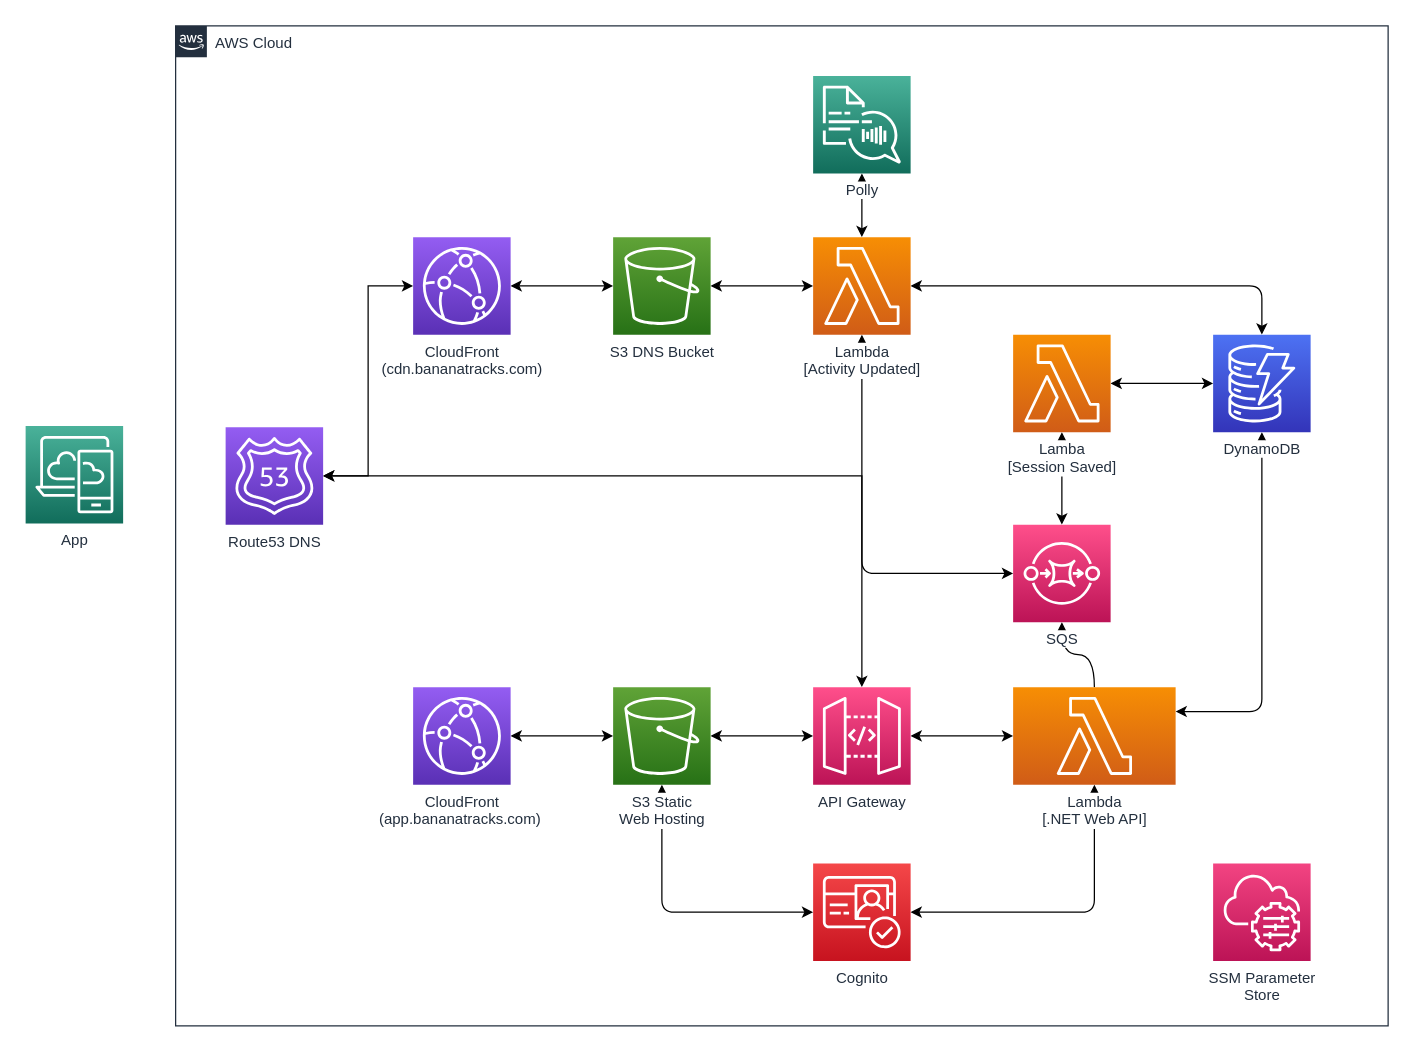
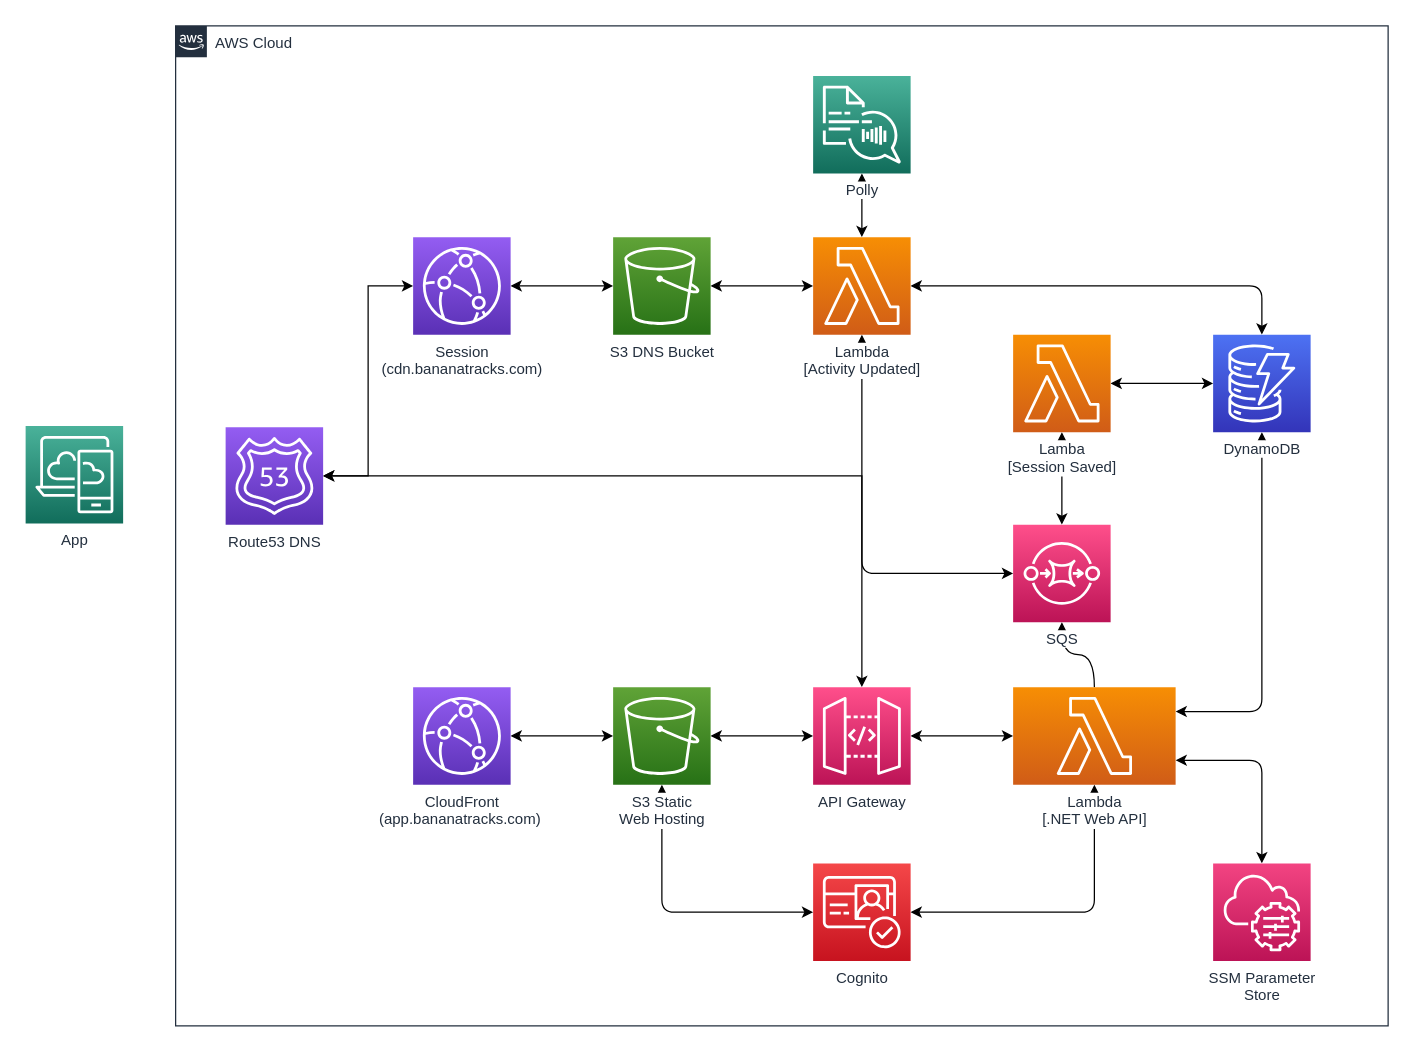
node "CloudFront (cdn.bananatracks.com)": label "CloudFront (cdn.bananatracks.com)" -> "Session (cdn.bananatracks.com)"
edge "Lambda [.NET Web API]" -- "SSM Parameter Store": added
